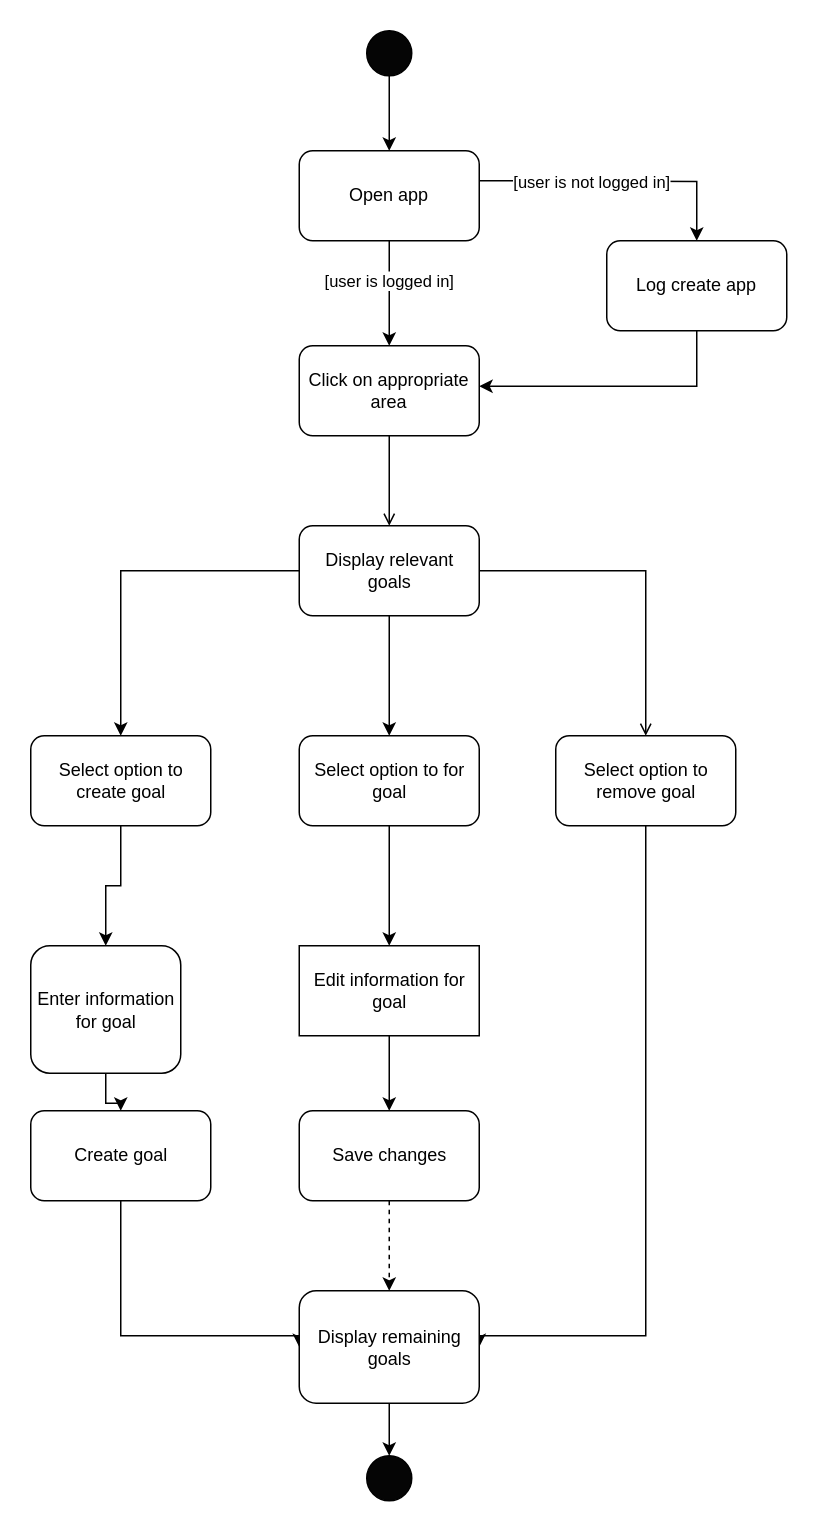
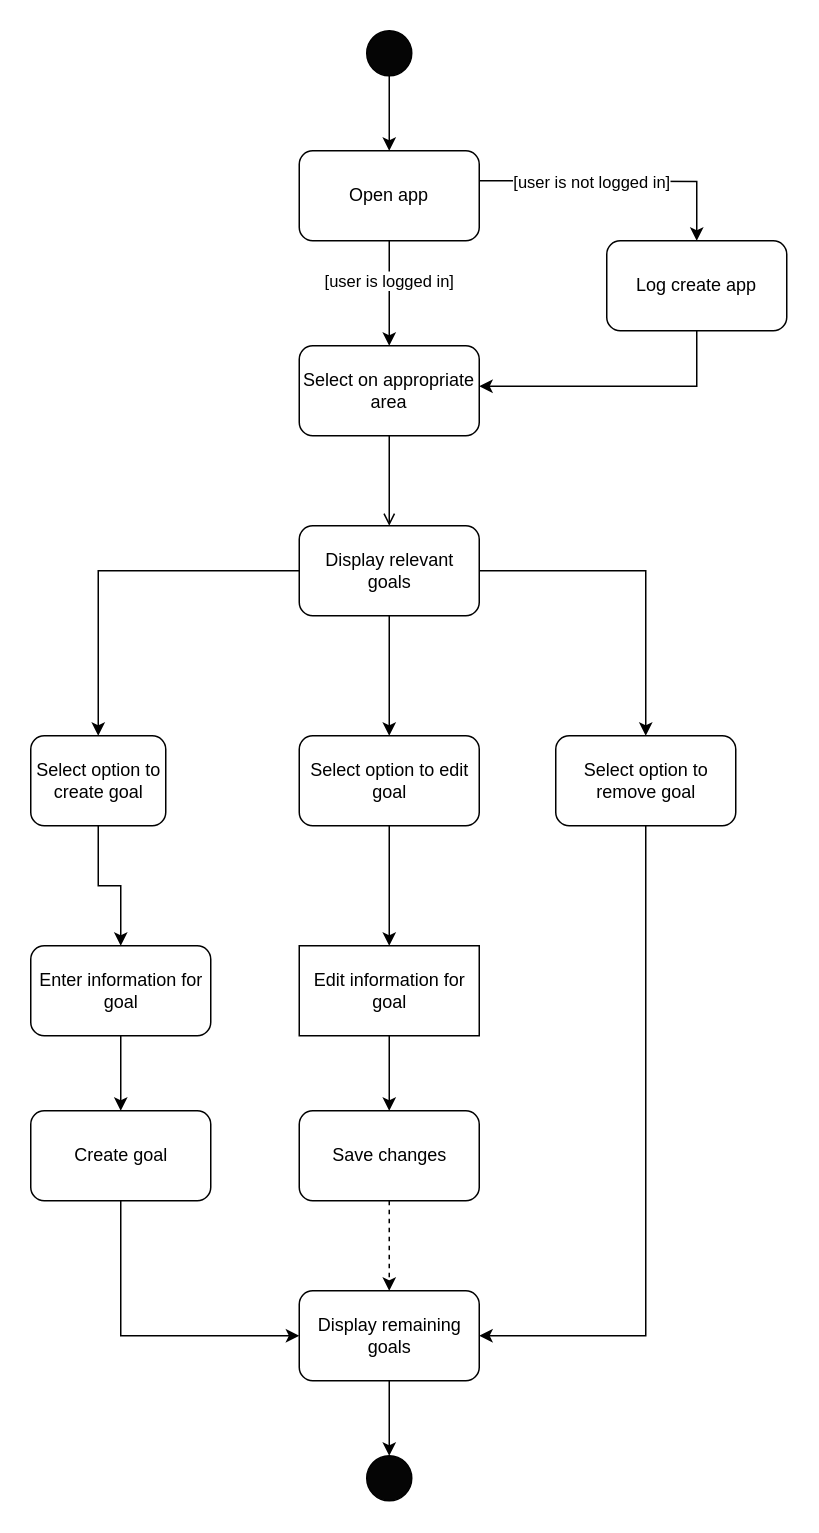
node "Click on appropriate area": label "Click on appropriate area" -> "Select on appropriate area"
edge "Display relevant goals" -> "Select option to remove goal": arrowhead open -> classic
node "Select option to create goal": size 180x90 -> 135x90
node "Select option to for goal": label "Select option to for goal" -> "Select option to edit goal"
node "Enter information for goal": size 150x128 -> 180x90
node "Display remaining goals": size 180x113 -> 180x90
